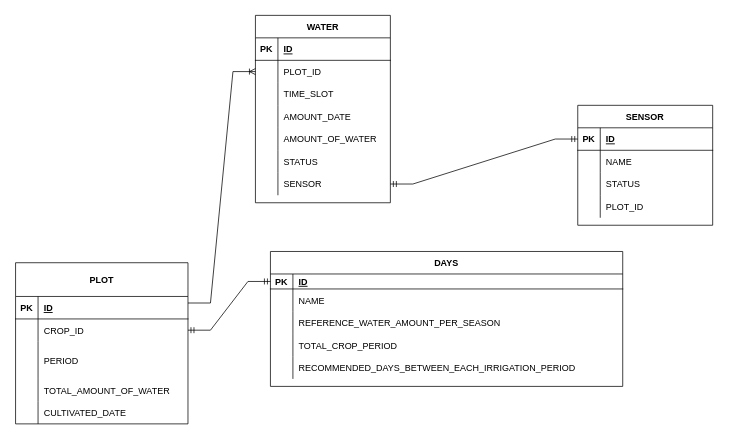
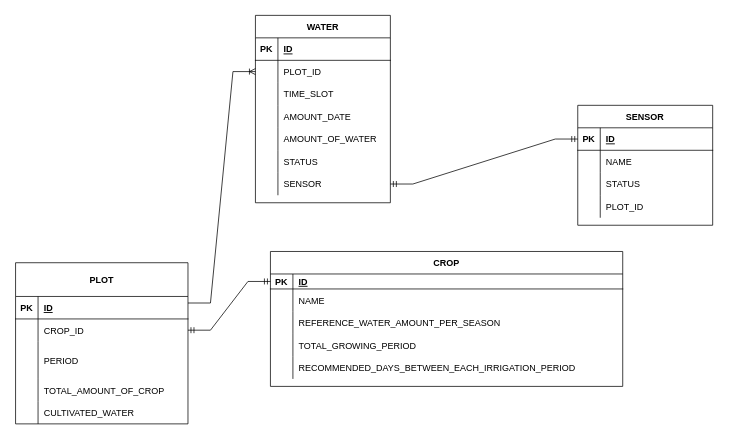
node "DAYS": label "DAYS" -> "CROP"
node "TOTAL_CROP_PERIOD": label "TOTAL_CROP_PERIOD" -> "TOTAL_GROWING_PERIOD"
node "TOTAL_AMOUNT_OF_WATER": label "TOTAL_AMOUNT_OF_WATER" -> "TOTAL_AMOUNT_OF_CROP"
node "CULTIVATED_DATE": label "CULTIVATED_DATE" -> "CULTIVATED_WATER"
